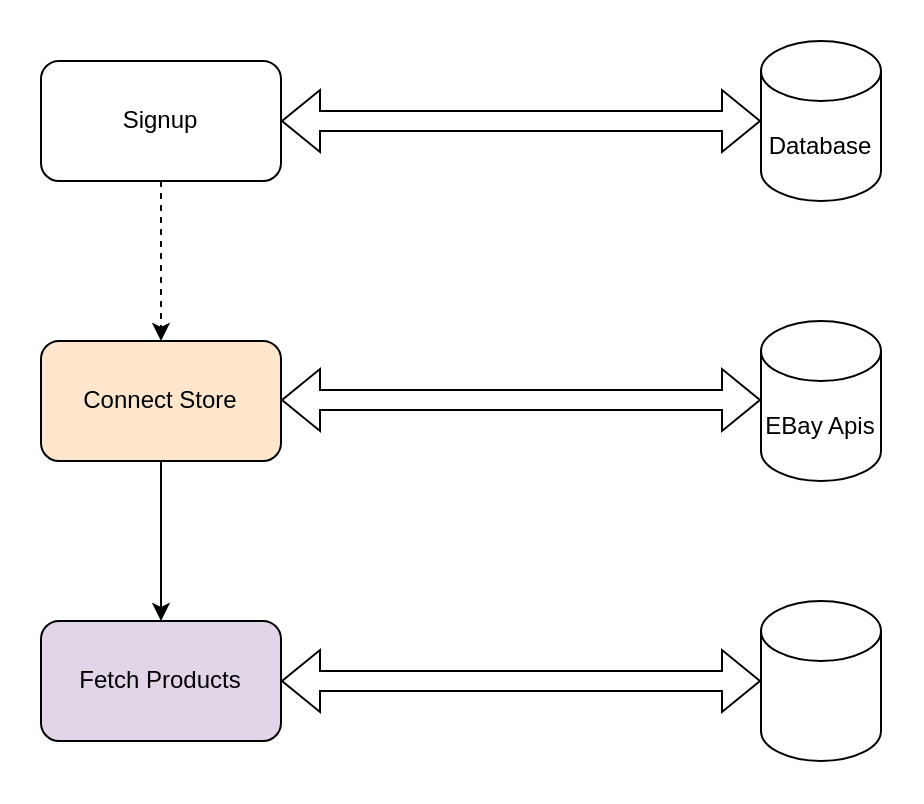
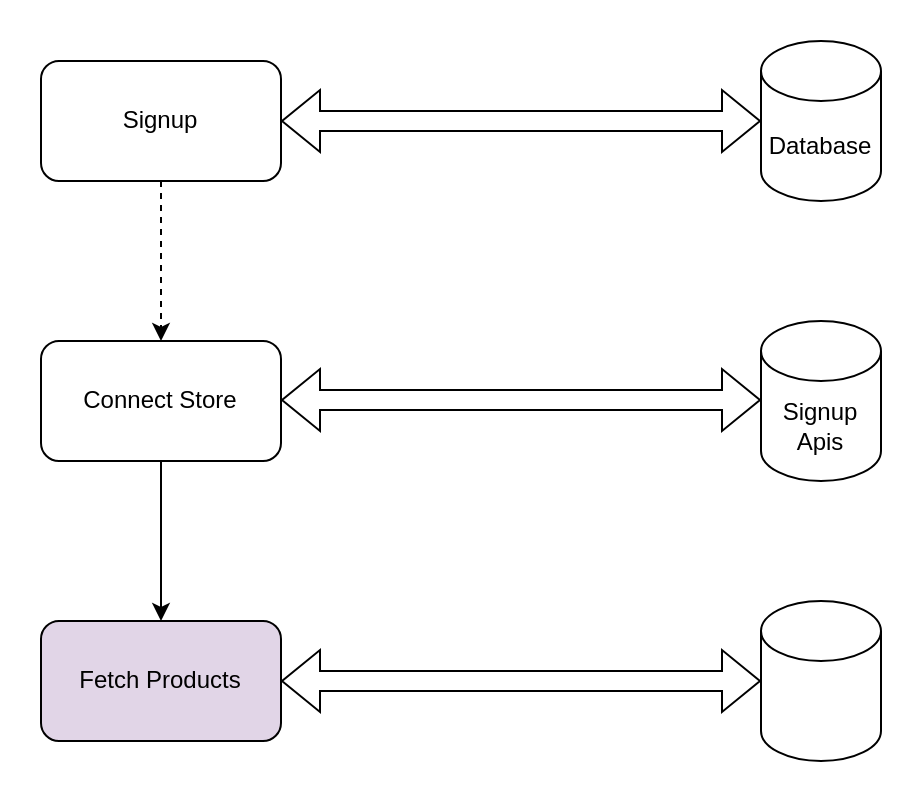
node "Connect Store": fillcolor #ffe6cc -> #ffffff
node "EBay Apis": label "EBay Apis" -> "Signup Apis"
